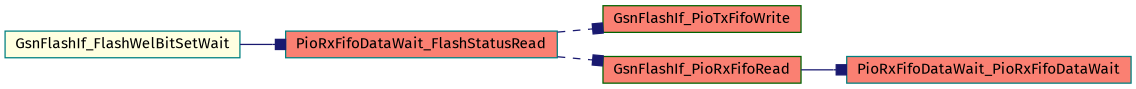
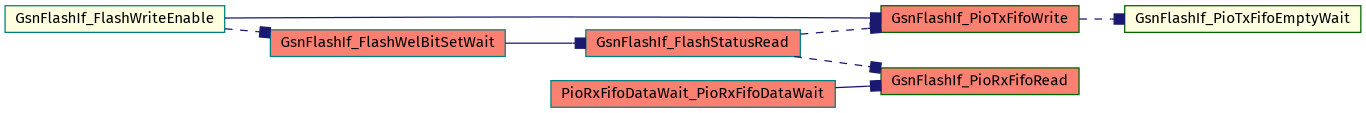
node "GsnFlashIf_FlashWriteEnable": added
node "GsnFlashIf_PioTxFifoEmptyWait": added
node "GsnFlashIf_FlashWelBitSetWait": fillcolor lightyellow -> salmon
node "PioRxFifoDataWait_FlashStatusRead": label "PioRxFifoDataWait_FlashStatusRead" -> "GsnFlashIf_FlashStatusRead"
edge "GsnFlashIf_PioRxFifoRead" -> "PioRxFifoDataWait_PioRxFifoDataWait": reversed
